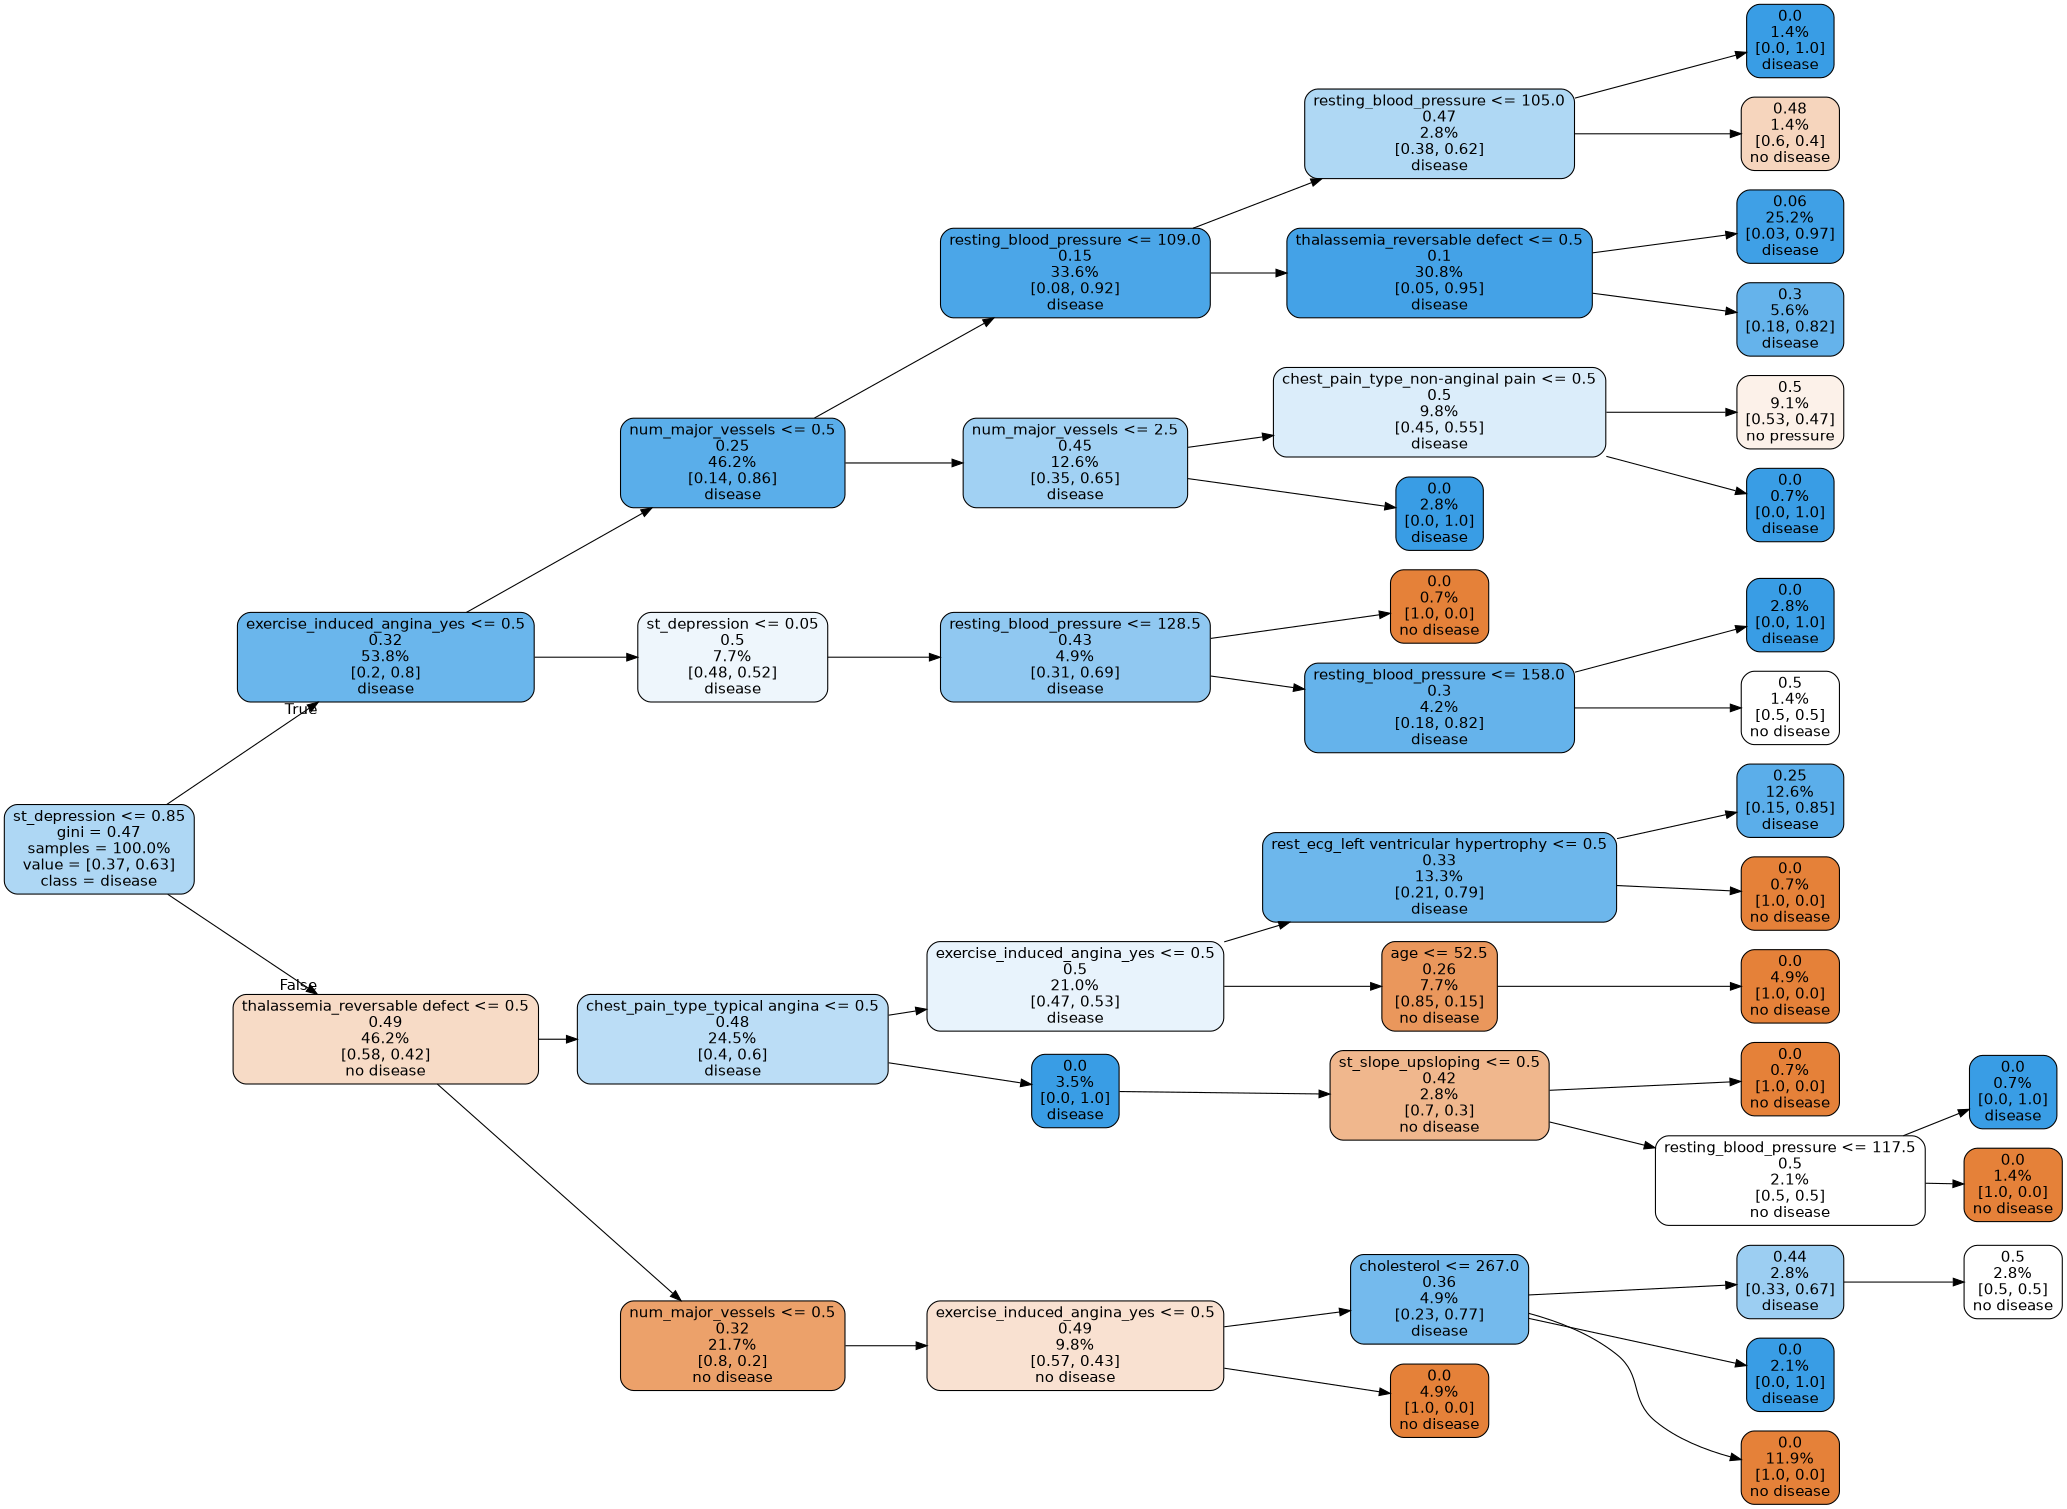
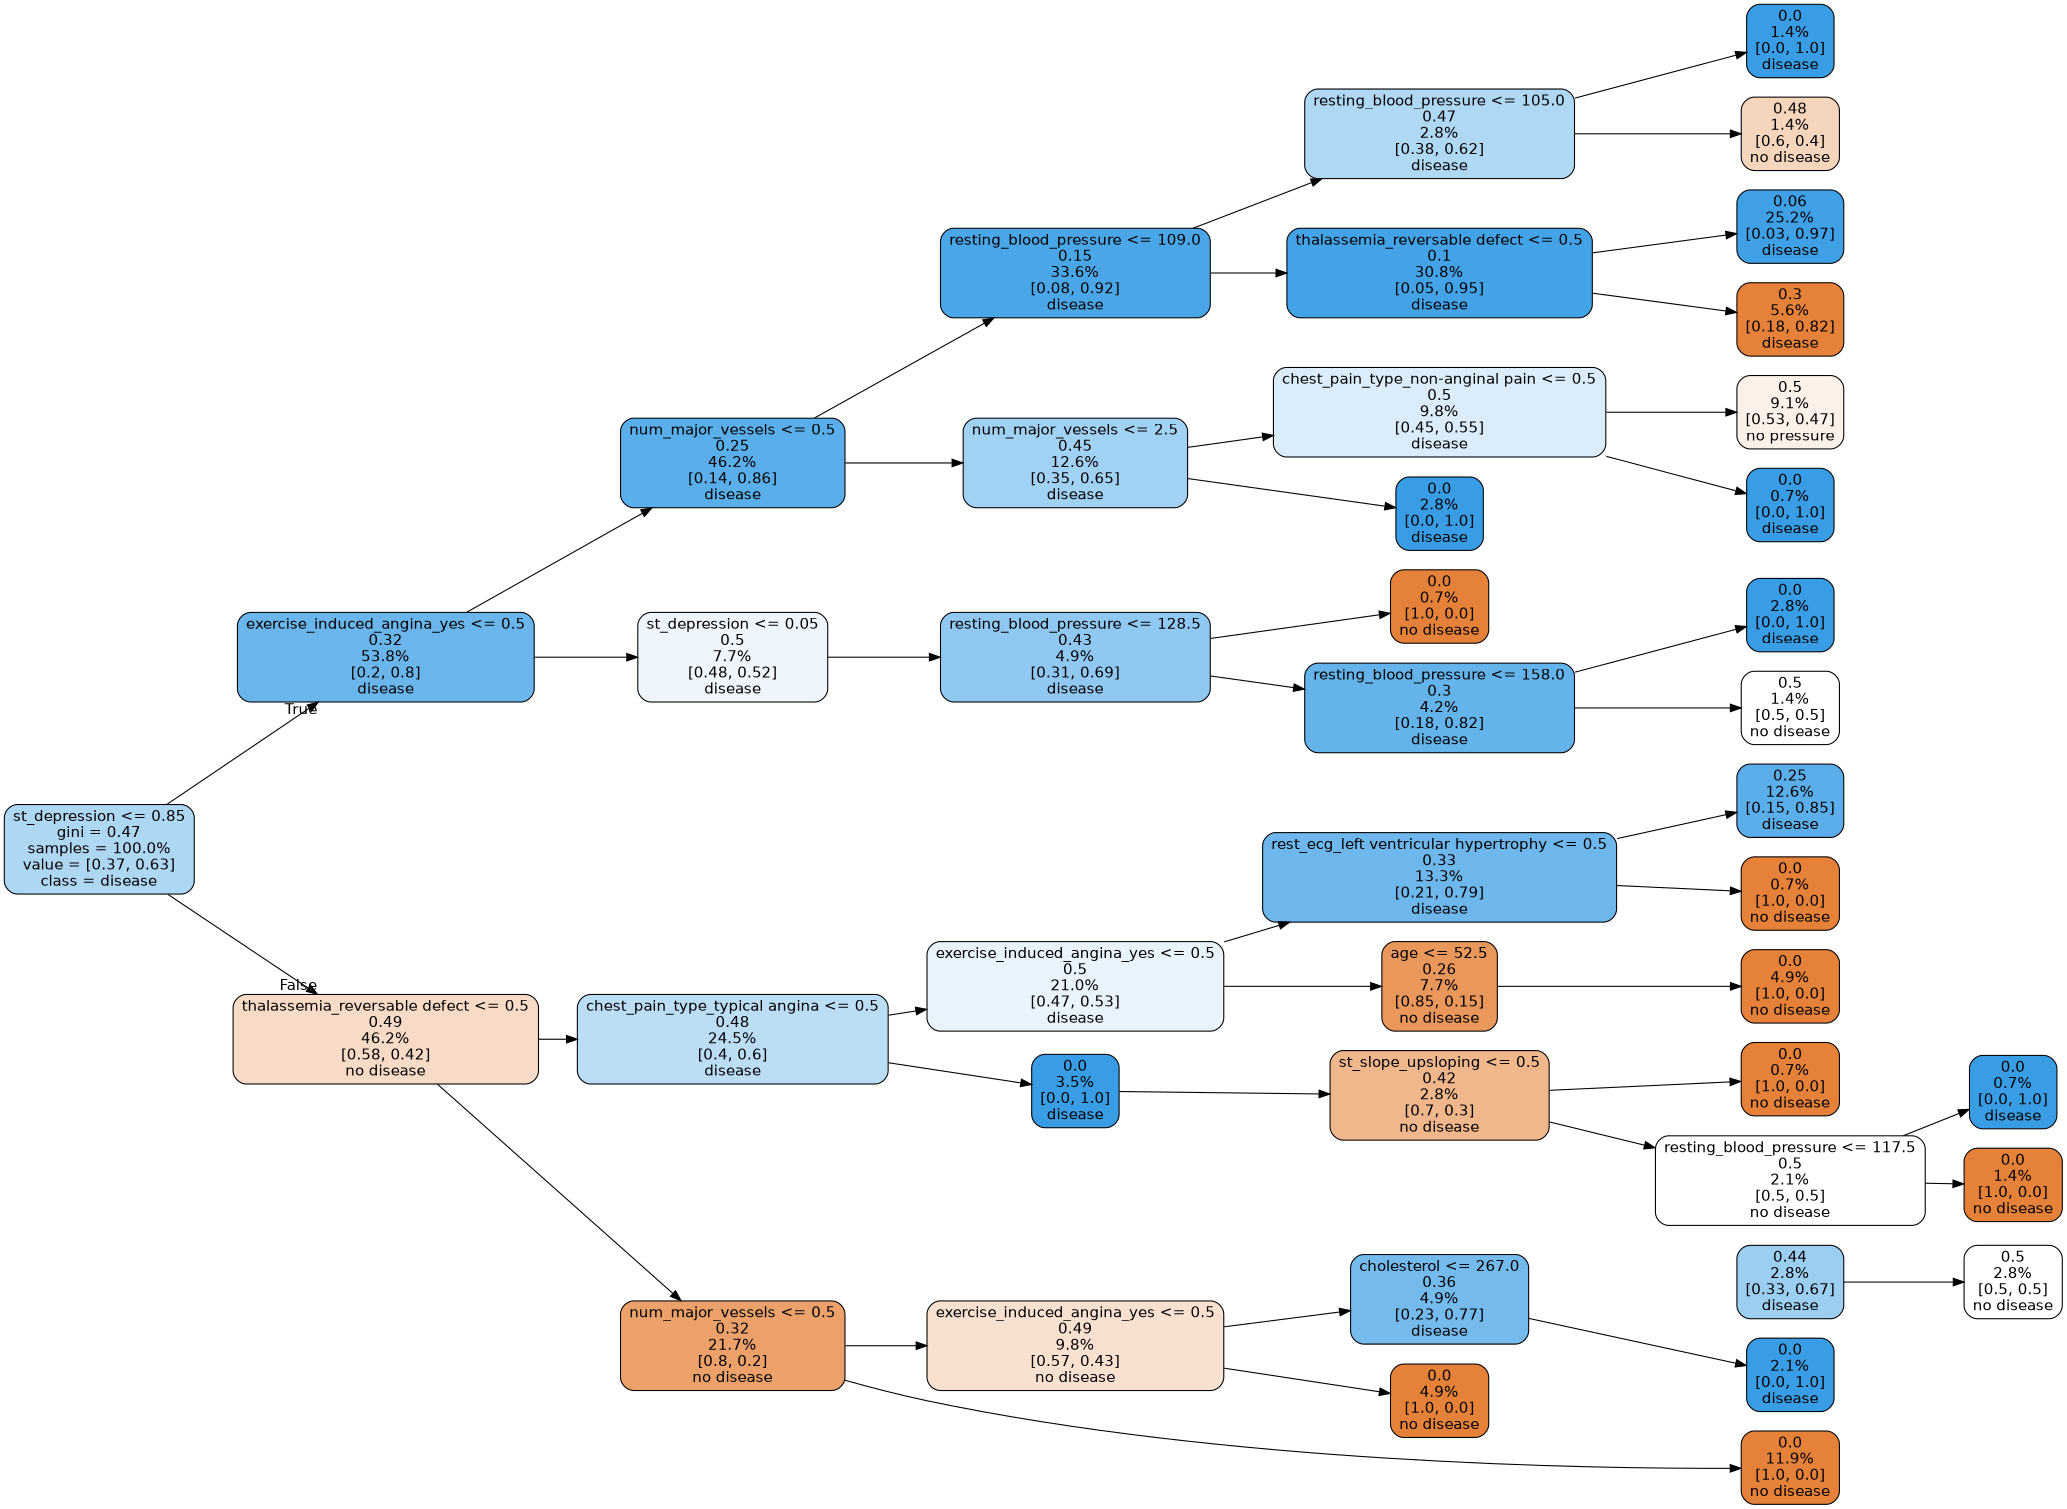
node "0.3 5.6% [0.18, 0.82] disease": fillcolor #399de5c6 -> #e58139ff
edge "cholesterol <= 267.0 0.36 4.9% [0.23, 0.77] disease" -> "0.44 2.8% [0.33, 0.67] disease": removed
edge "cholesterol <= 267.0 0.36 4.9% [0.23, 0.77] disease" -> "0.0 11.9% [1.0, 0.0] no disease": now "num_major_vessels <= 0.5 0.32 21.7% [0.8, 0.2] no disease" -> "0.0 11.9% [1.0, 0.0] no disease"
